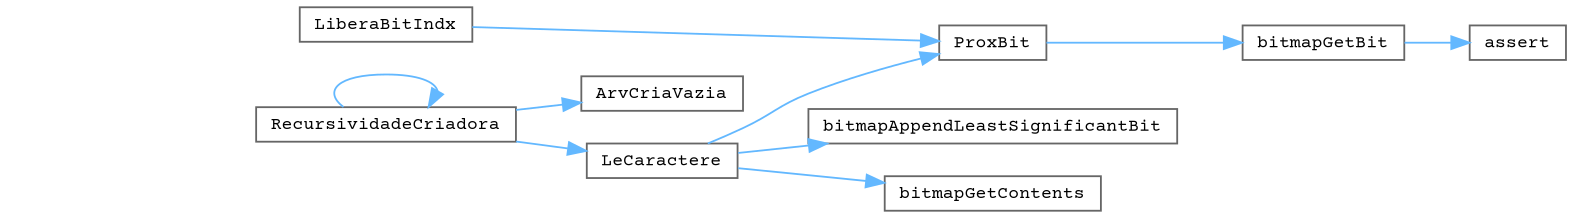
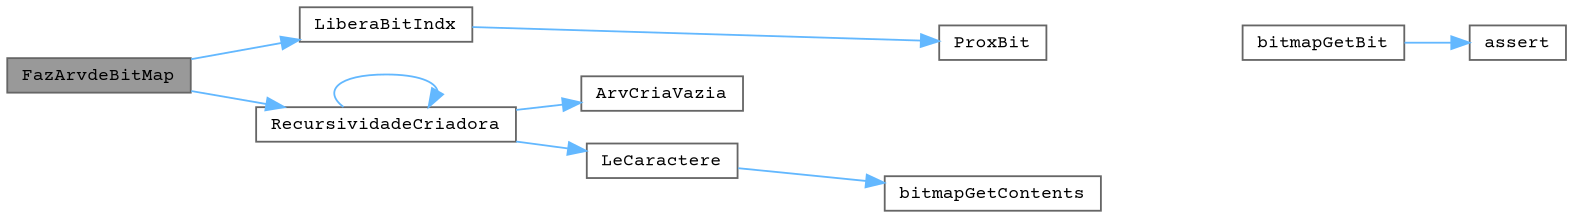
edge "ProxBit" -> "bitmapGetBit": removed
node "FazArvdeBitMap": added
edge "LeCaractere" -> "ProxBit": removed
node "bitmapAppendLeastSignificantBit": removed
